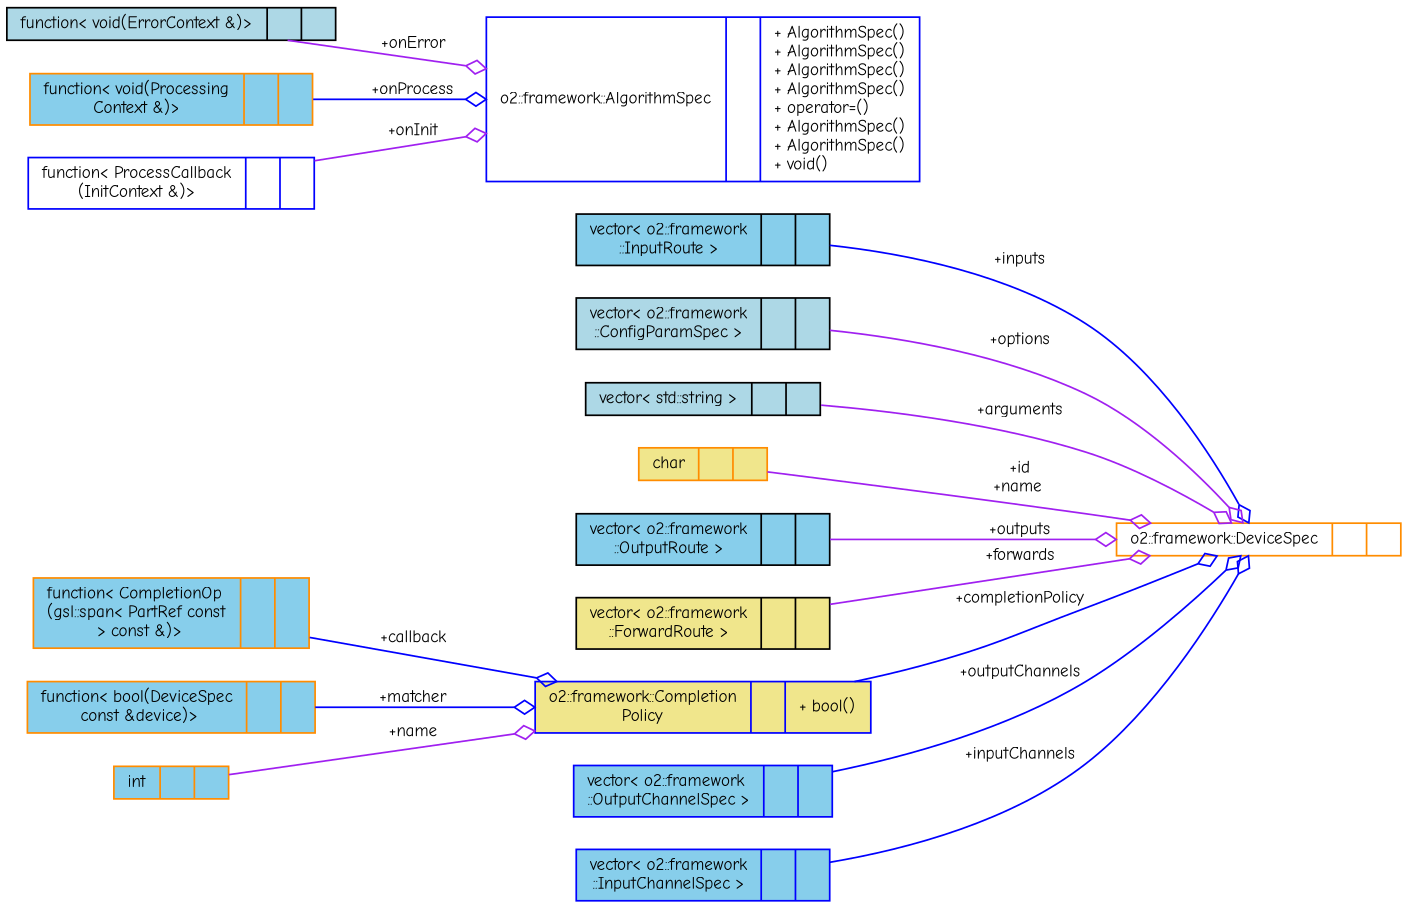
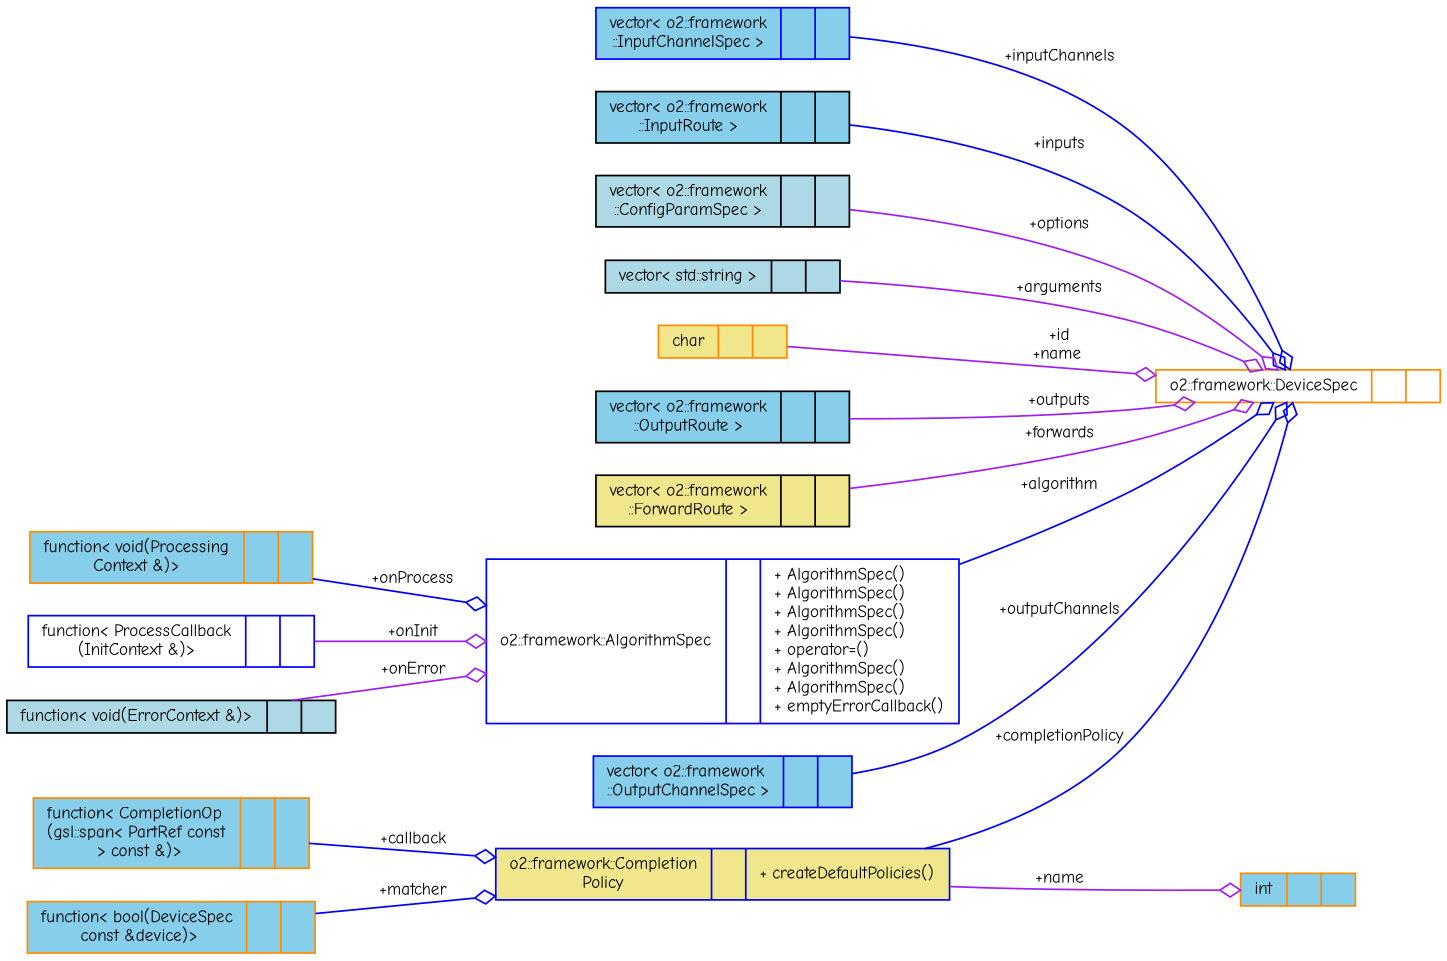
node "o2::framework::AlgorithmSpec": text "+ void()" -> "+ emptyErrorCallback()"
edge "o2::framework::AlgorithmSpec" -> "o2::framework::DeviceSpec": added, label "+algorithm"
node "o2::framework::Completion": text "+ bool()" -> "+ createDefaultPolicies()"
edge "int" -> "o2::framework::Completion": reversed
